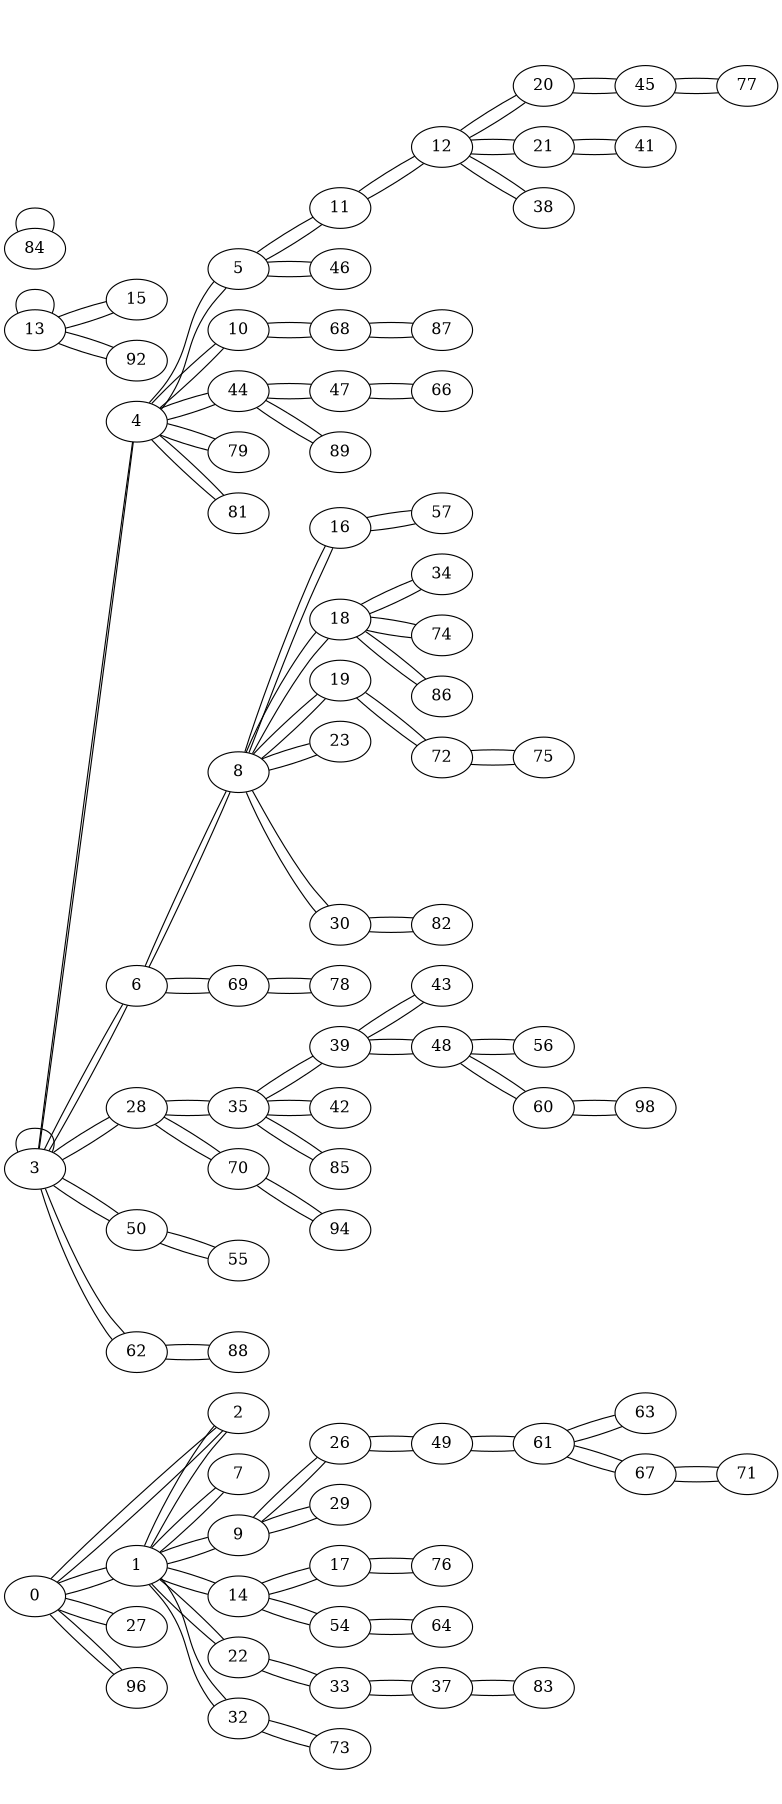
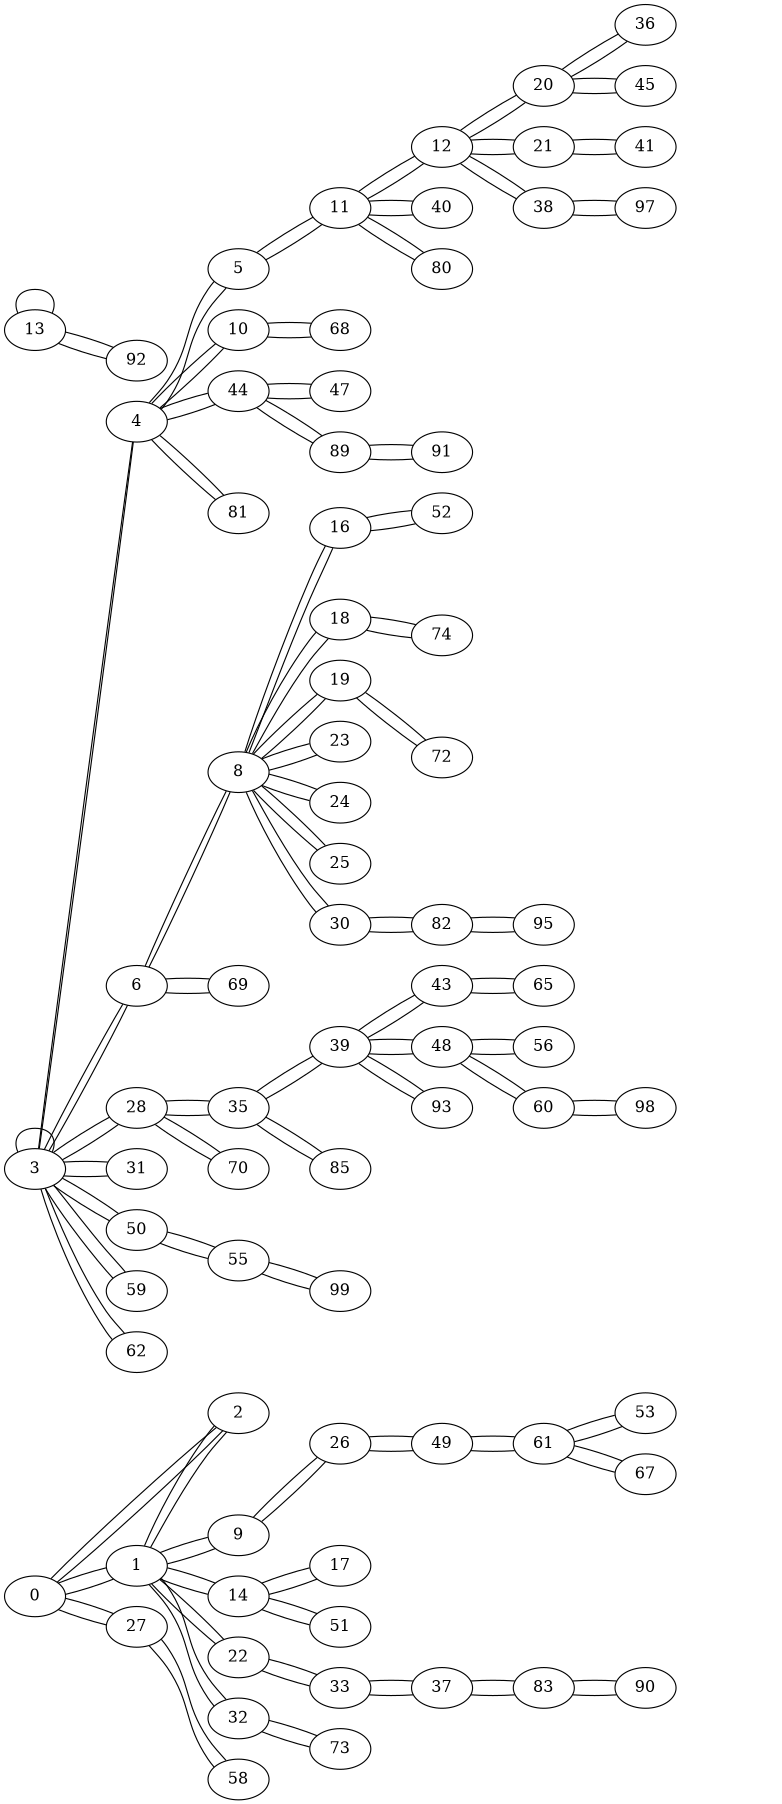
node "36": added
node "77": removed
node "40": added
node "97": added
node "84": removed
node "46": removed
node "80": added
node "15": removed
node "87": removed
node "66": removed
node "79": removed
node "91": added
node "57": label "57" -> "52"
node "34": removed
node "86": removed
node "75": removed
node "24": added
node "25": added
node "95": added
node "78": removed
node "65": added
node "42": removed
node "93": added
node "31": added
node "94": removed
node "59": added
node "99": added
node "88": removed
node "63": label "63" -> "53"
node "7": removed
node "71": removed
node "29": removed
node "76": removed
node "54": label "54" -> "51"
node "64": removed
node "96": removed
node "90": added
node "58": added
